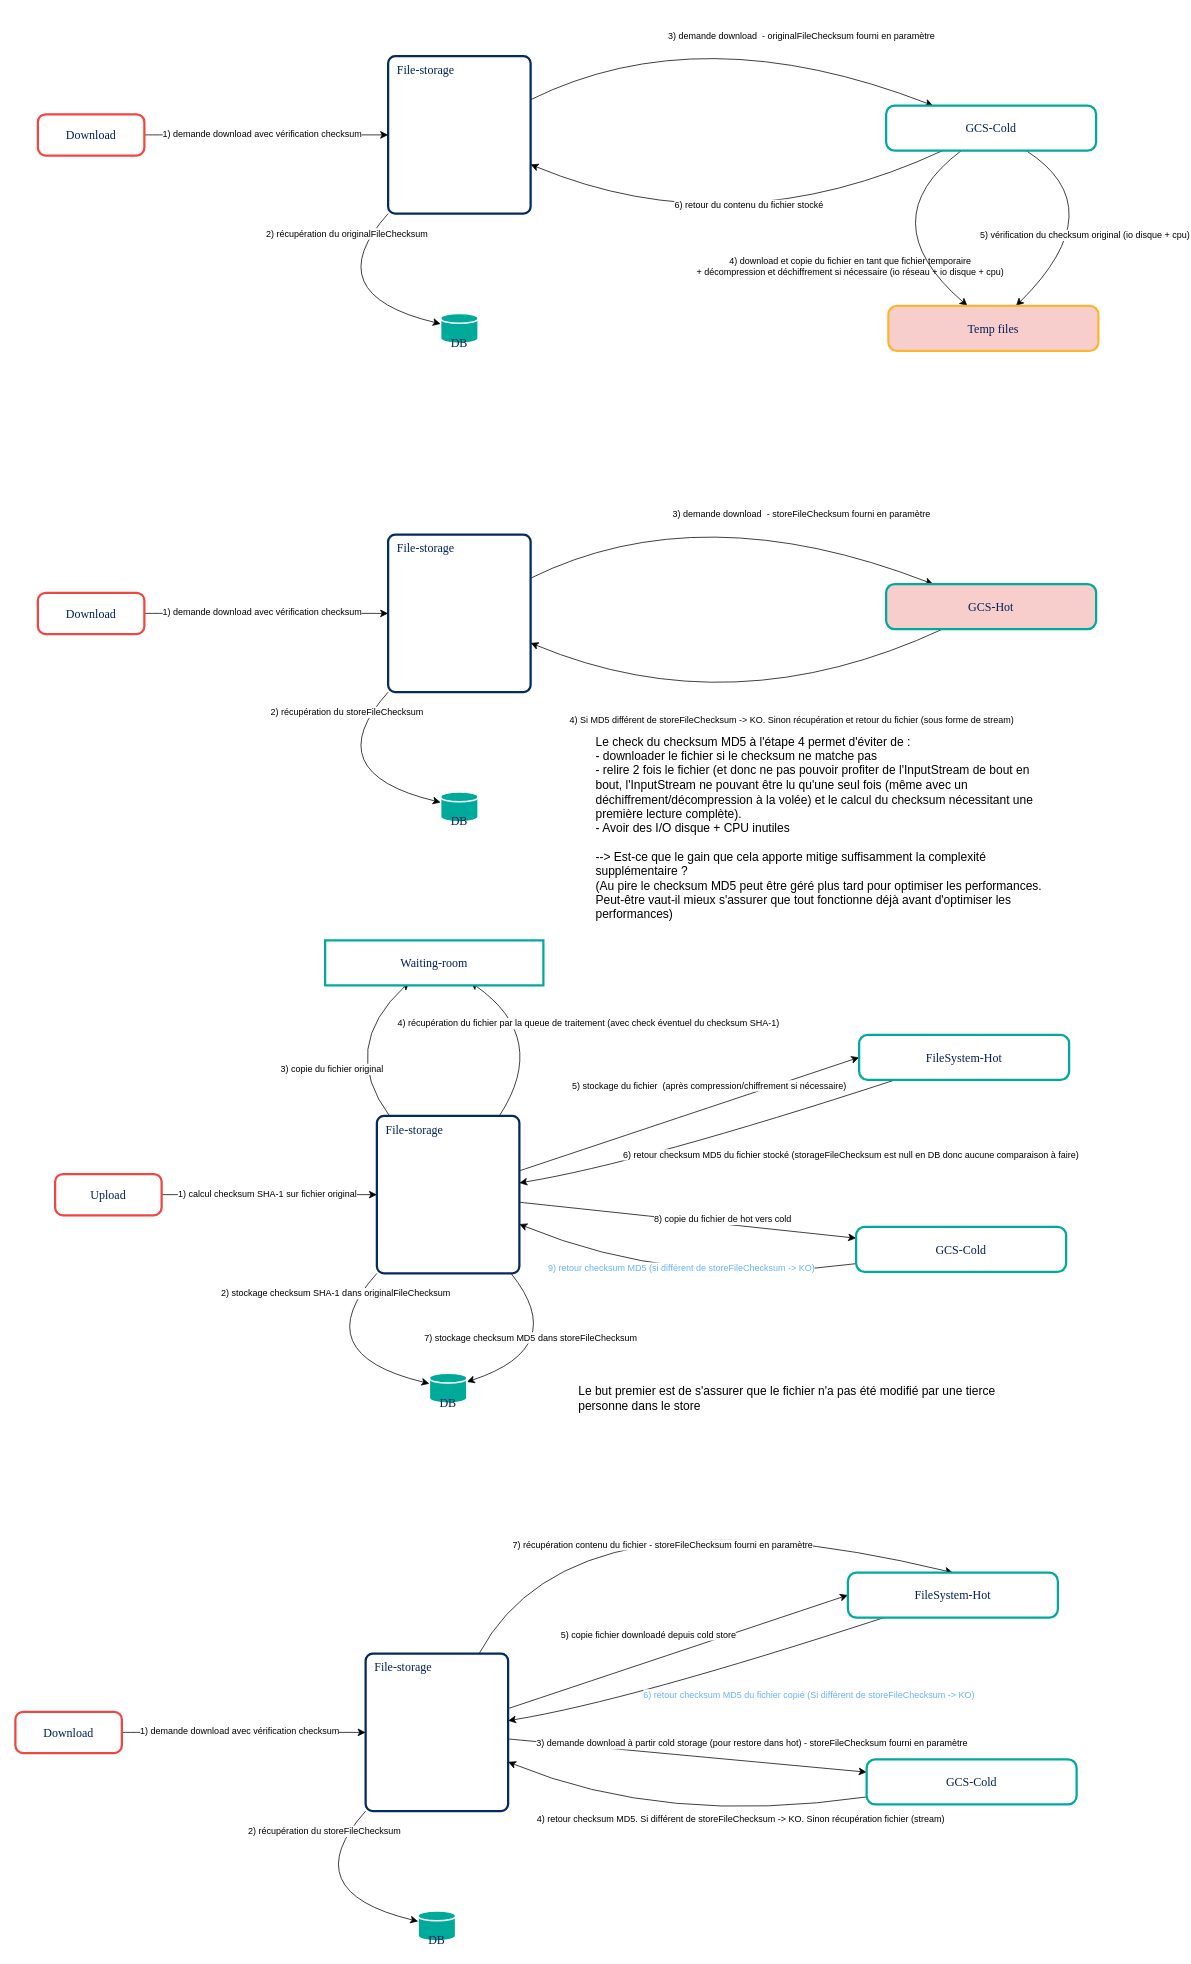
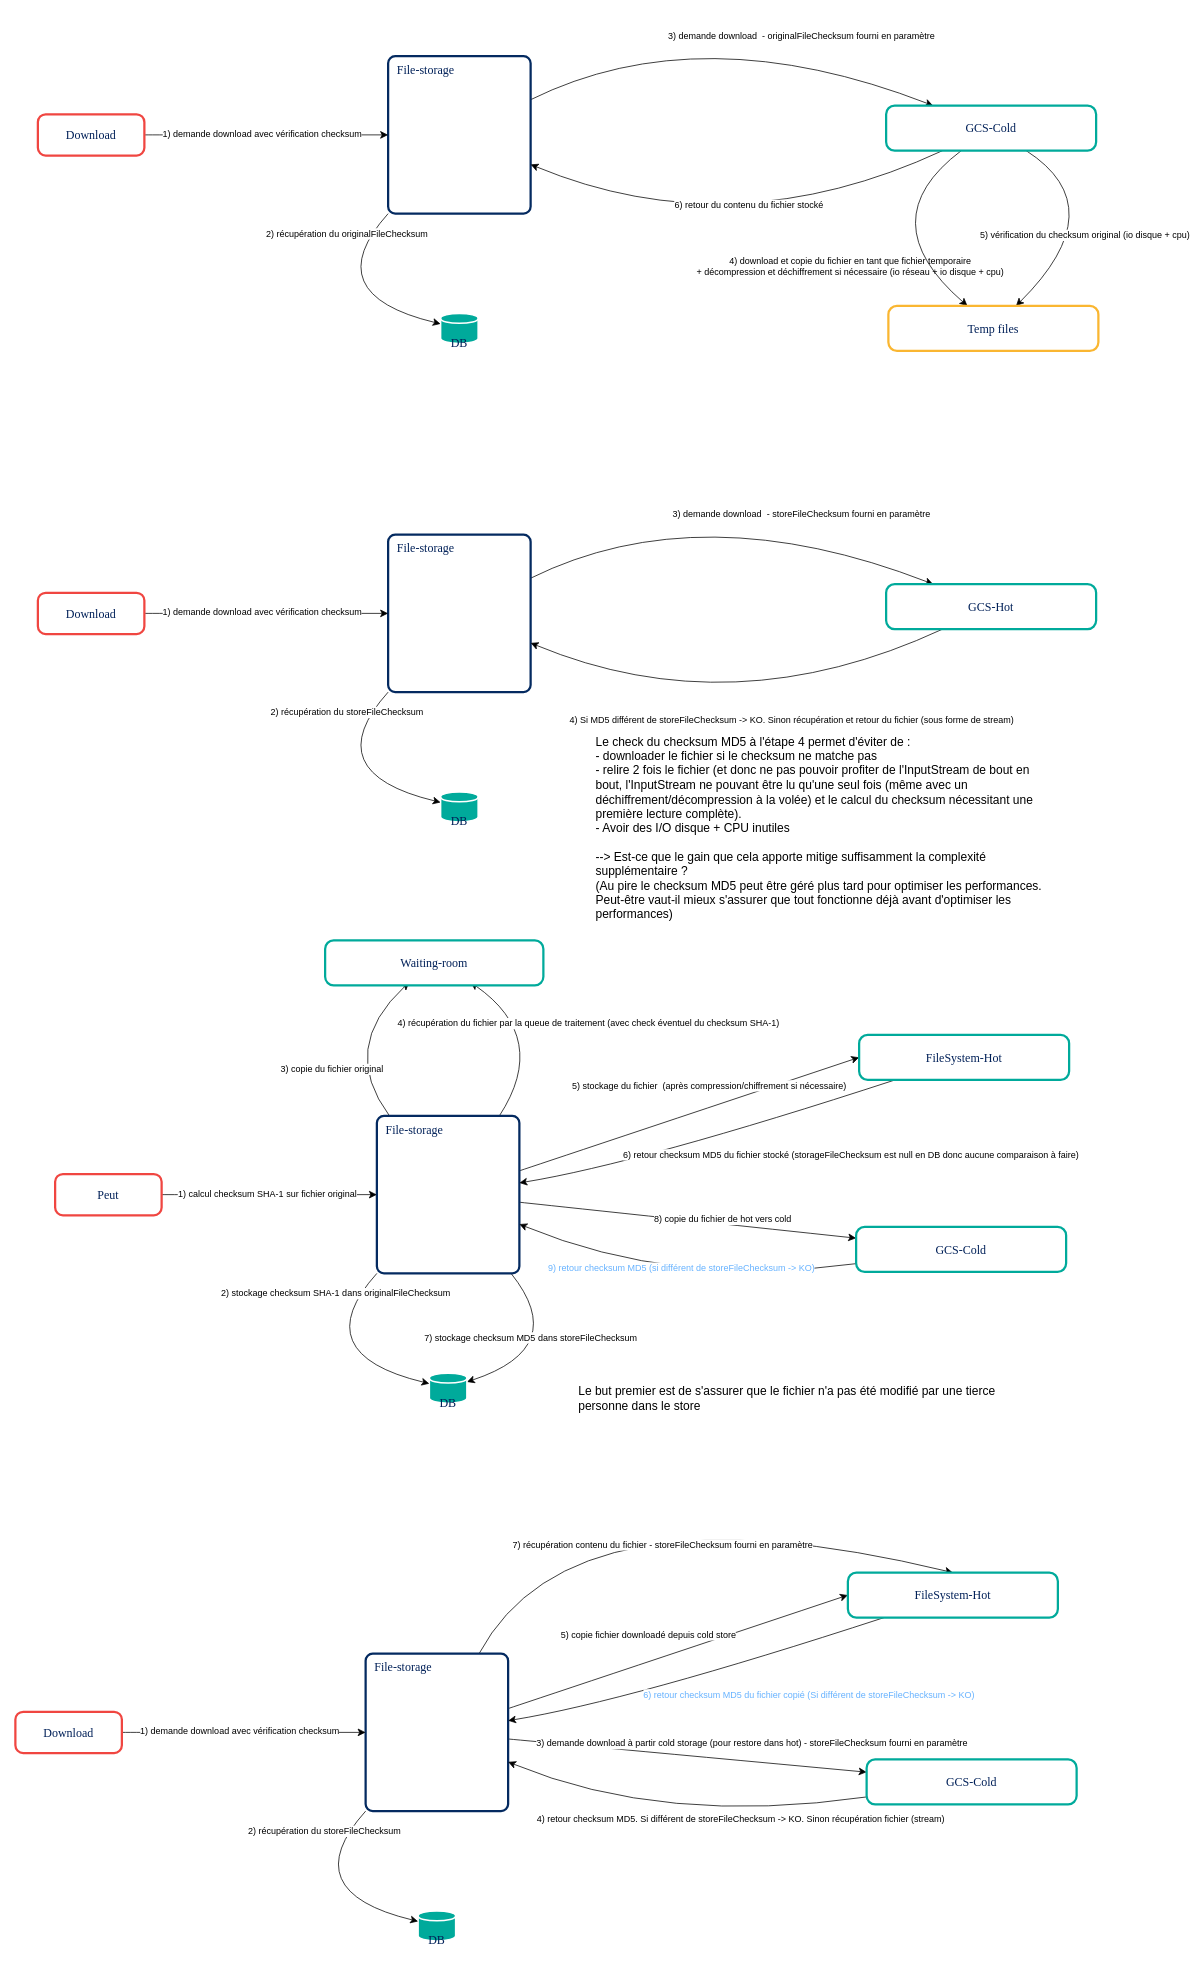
node "Temp files": fillcolor #f8cecc -> #ffffff
node "GCS-Hot": fillcolor #f8cecc -> #ffffff
node "Waiting-room": shape rectangle -> rounded rectangle
node "Upload": label "Upload" -> "Peut"
